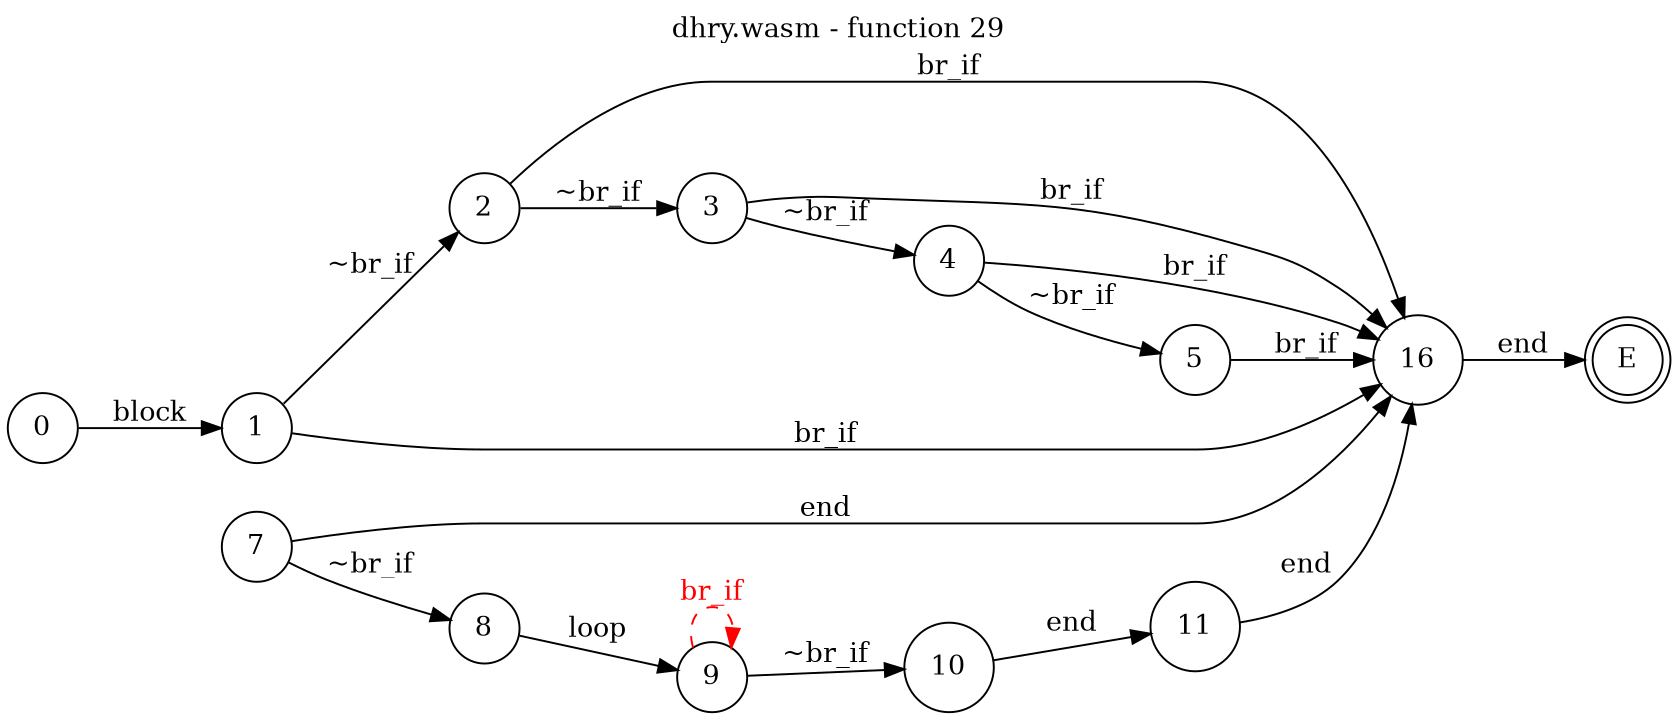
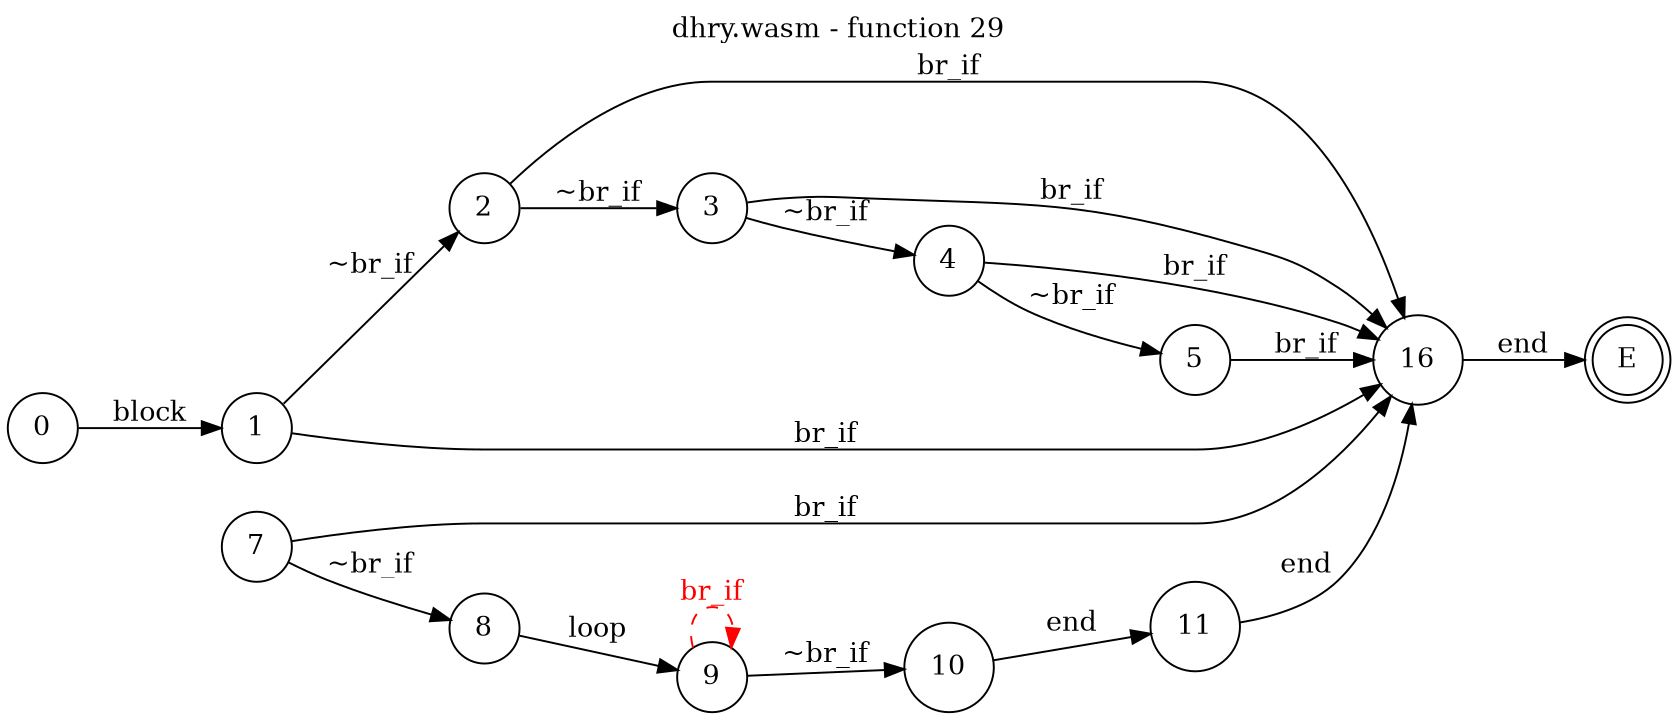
edge "7" -> "16": label "end" -> "br_if"
